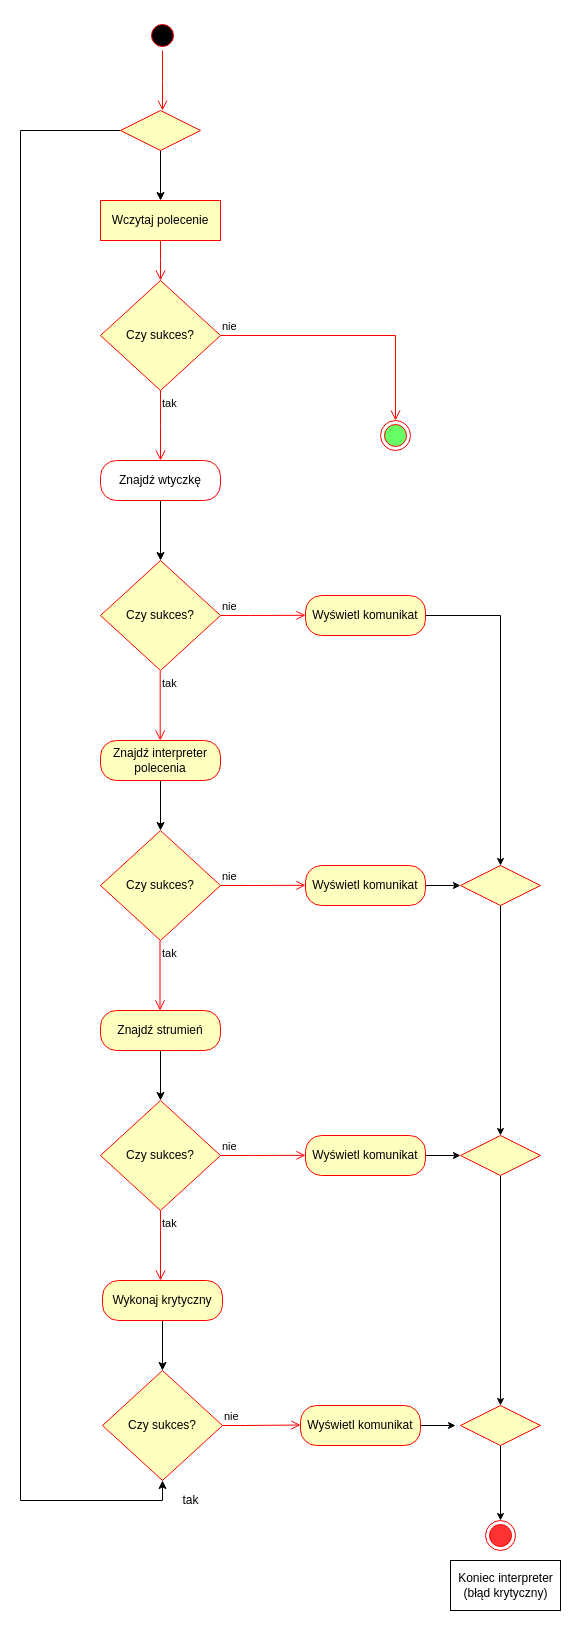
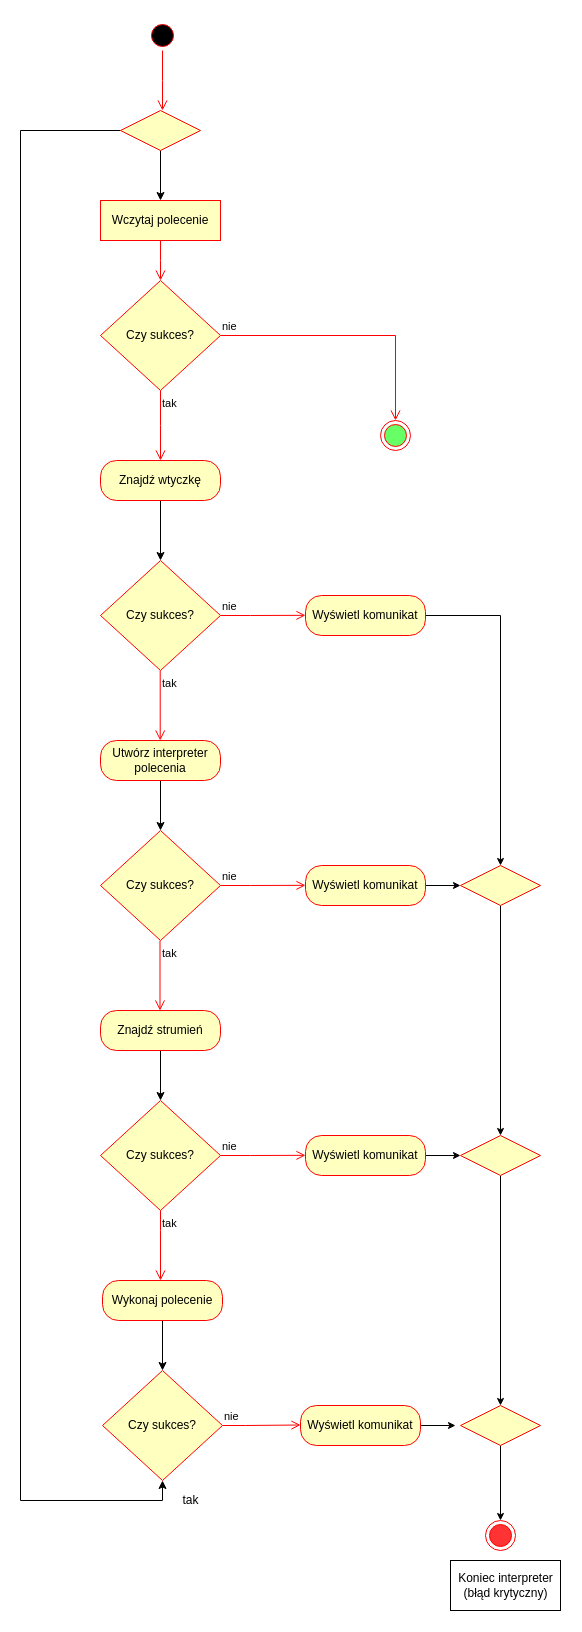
node "Znajdź wtyczkę": fillcolor #ffffff -> #ffffc0
node "Znajdź interpreter polecenia": label "Znajdź interpreter polecenia" -> "Utwórz interpreter polecenia"
node "Wykonaj krytyczny": label "Wykonaj krytyczny" -> "Wykonaj polecenie"
